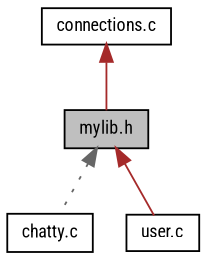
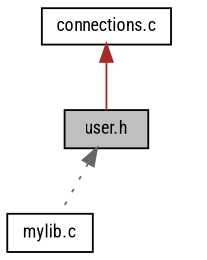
node "mylib.h": label "mylib.h" -> "user.h"
node "chatty.c": label "chatty.c" -> "mylib.c"
node "user.c": removed
